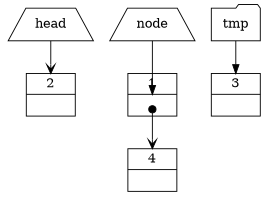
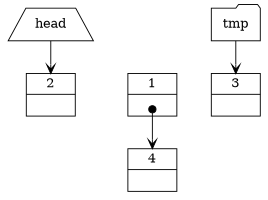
node "node": removed
edge "tmp" -> "3": arrowhead normal -> vee
